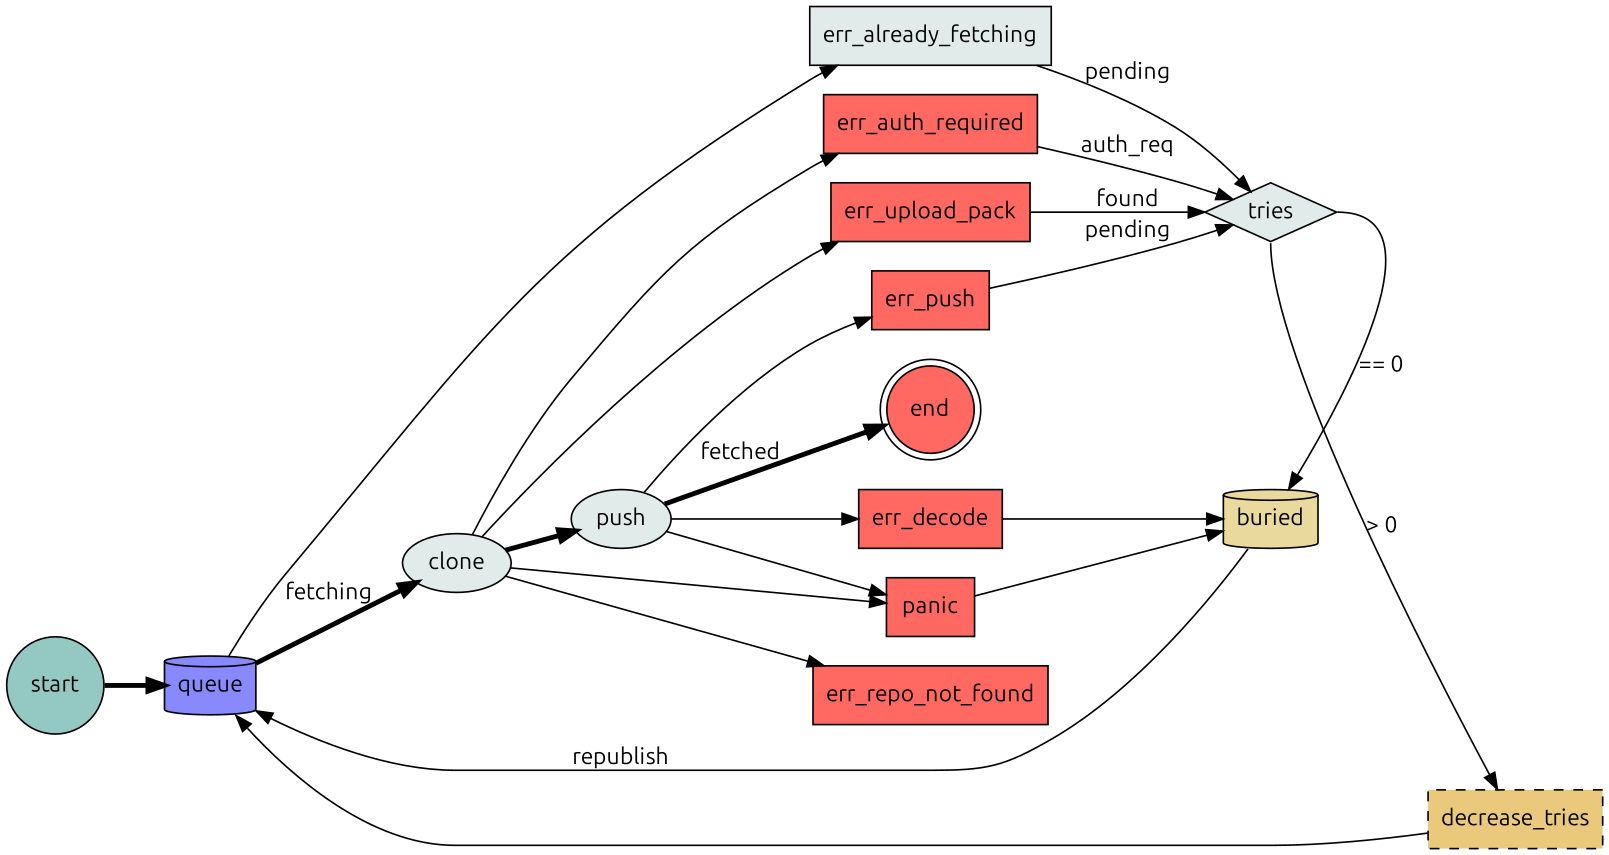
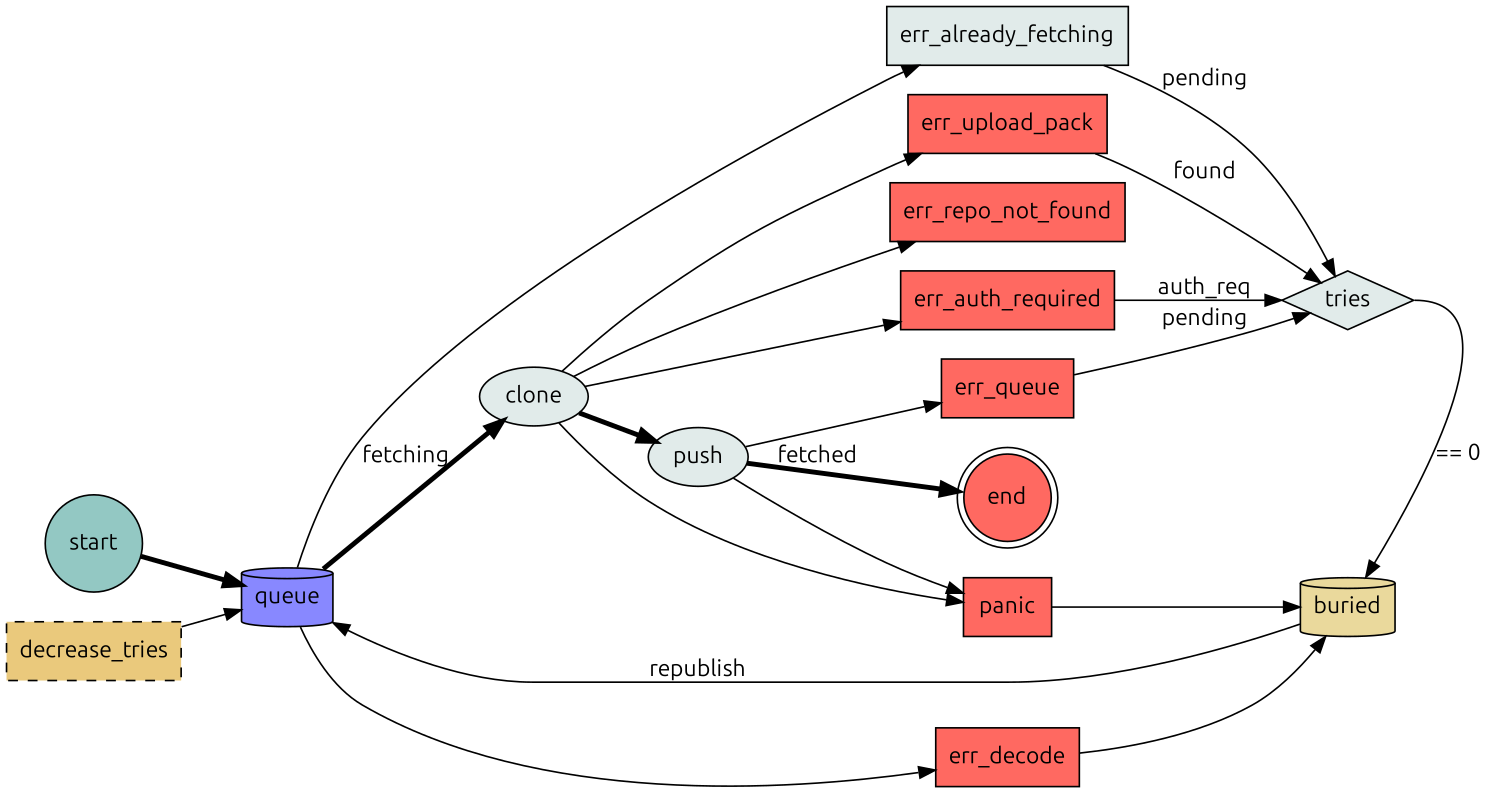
node "err_push": label "err_push" -> "err_queue"
edge "tries" -> "decrease_tries": removed, label "> 0"
edge "push" -> "err_decode": now "queue" -> "err_decode"
